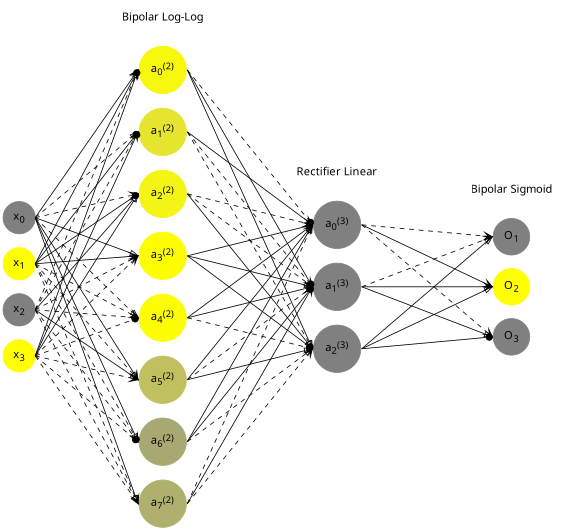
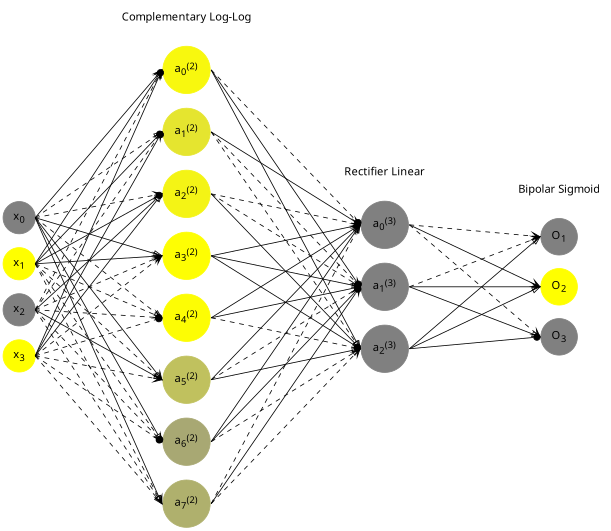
node "Bipolar Log-Log": label "Bipolar Log-Log" -> "Complementary Log-Log"
